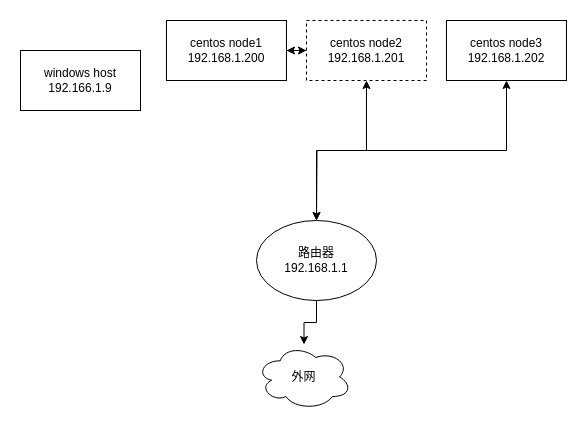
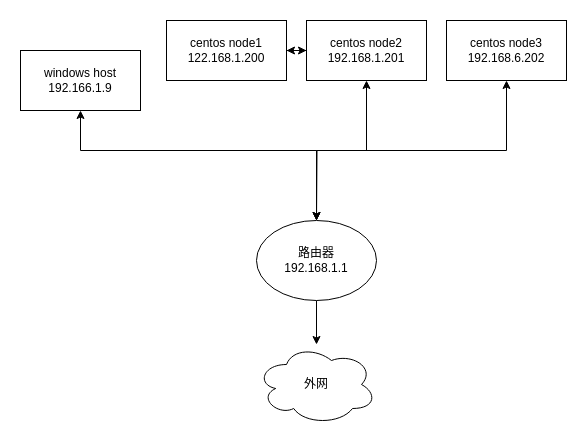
node "centos node1 192.168.1.200": label "centos node1 192.168.1.200" -> "centos node1 122.168.1.200"
node "centos node2 192.168.1.201": style dashed -> solid
node "centos node3 192.168.1.202": label "centos node3 192.168.1.202" -> "centos node3 192.168.6.202"
edge "windows host 192.166.1.9" -- "路由器 192.168.1.1": added
node "外网": size 95x65 -> 120x80
